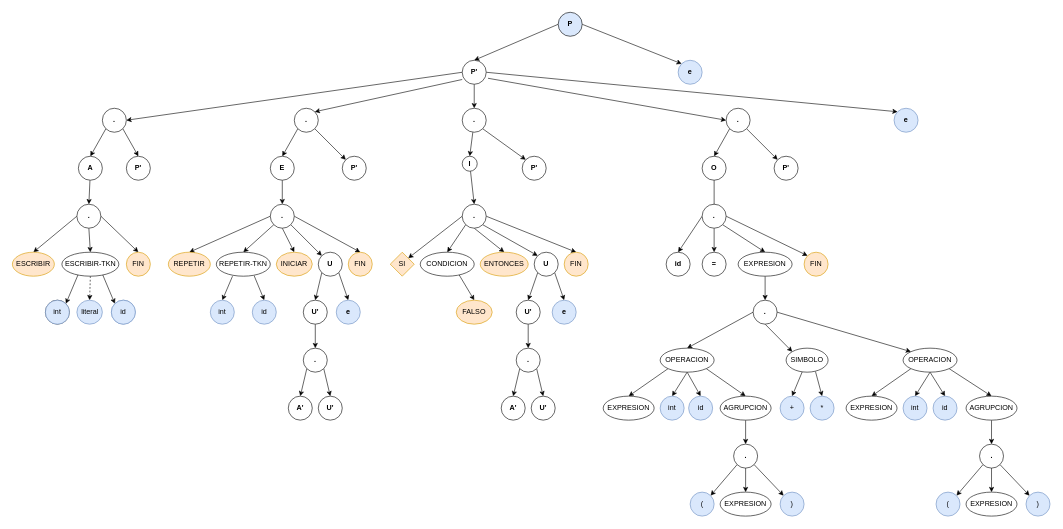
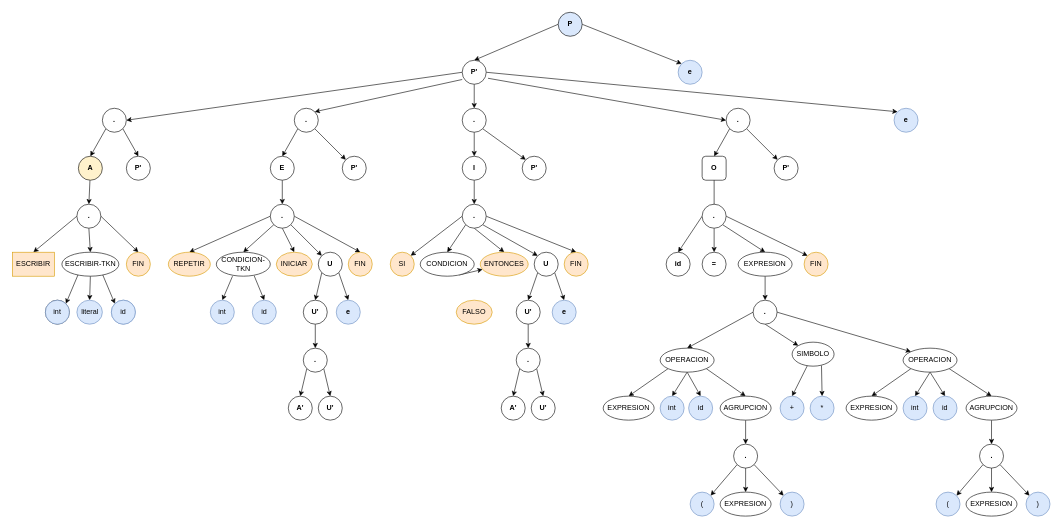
node "I": size 15x15 -> 24x24
node "A": fillcolor #ffffff -> #fff2cc
node "O": shape ellipse -> rounded rectangle
node "ESCRIBIR": shape ellipse -> rectangle
node "REPETIR-TKN": label "REPETIR-TKN" -> "CONDICION-TKN"
node "SI": shape diamond -> ellipse
edge "ESCRIBIR-TKN" -> "literal": style dashed -> solid
edge "CONDICION" -> "FALSO": now "CONDICION" -> "ENTONCES"
node "SIMBOLO": moved (807, 360) -> (813, 354)
